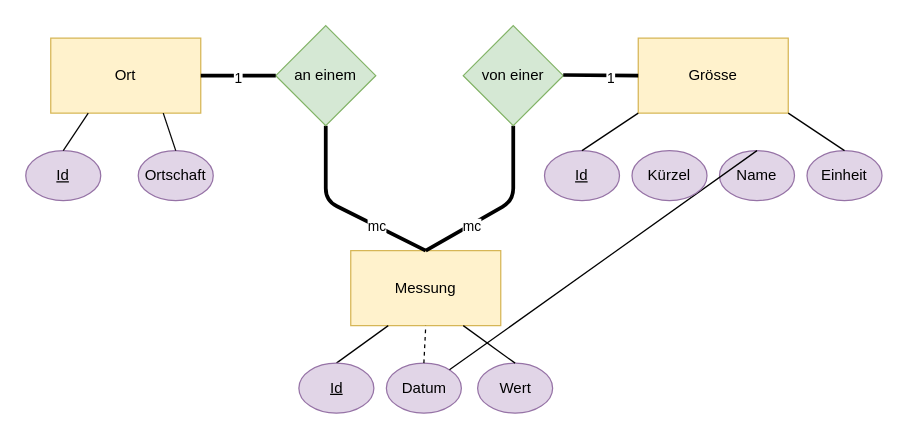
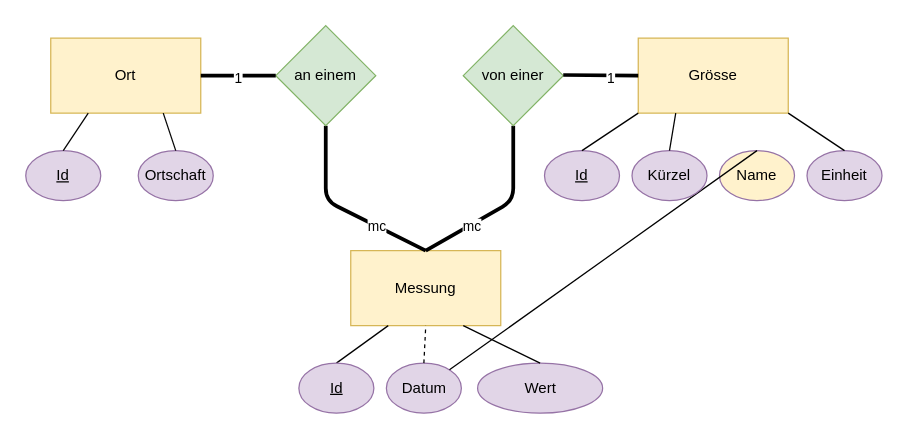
edge "Grösse" -- "Kürzel": added
node "Name": fillcolor #e1d5e7 -> #fff2cc
node "Wert": size 75x50 -> 125x50
